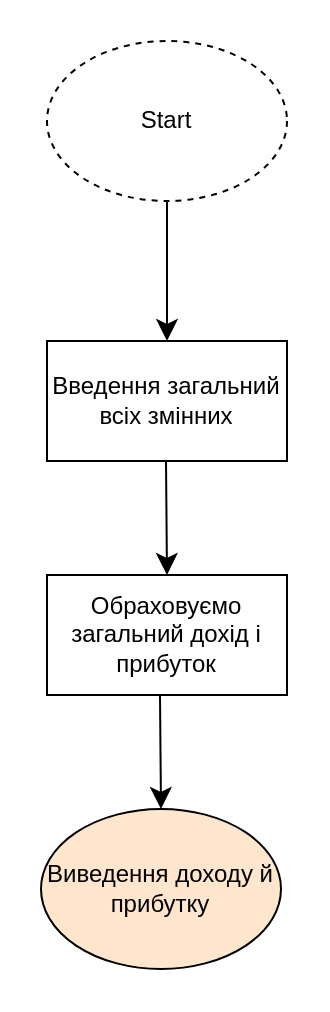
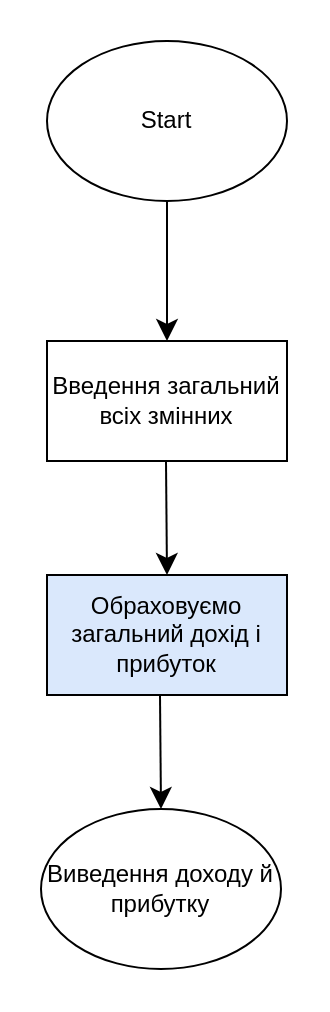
node "Start": style dashed -> solid
node "Обраховуємо загальний дохід і прибуток": fillcolor #ffffff -> #dae8fc
node "Виведення доходу й прибутку": fillcolor #ffe6cc -> #ffffff
